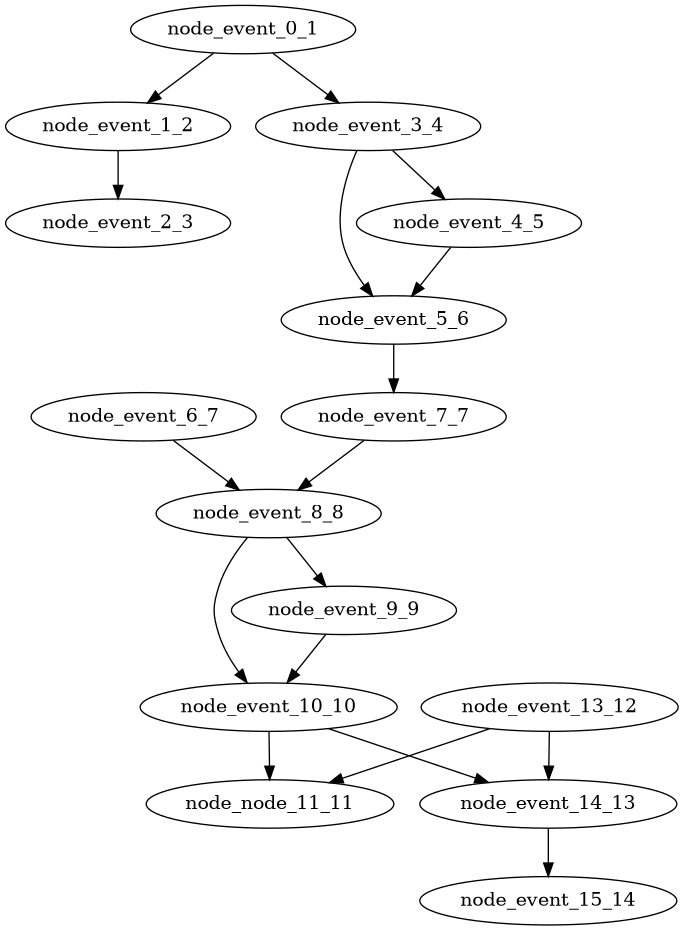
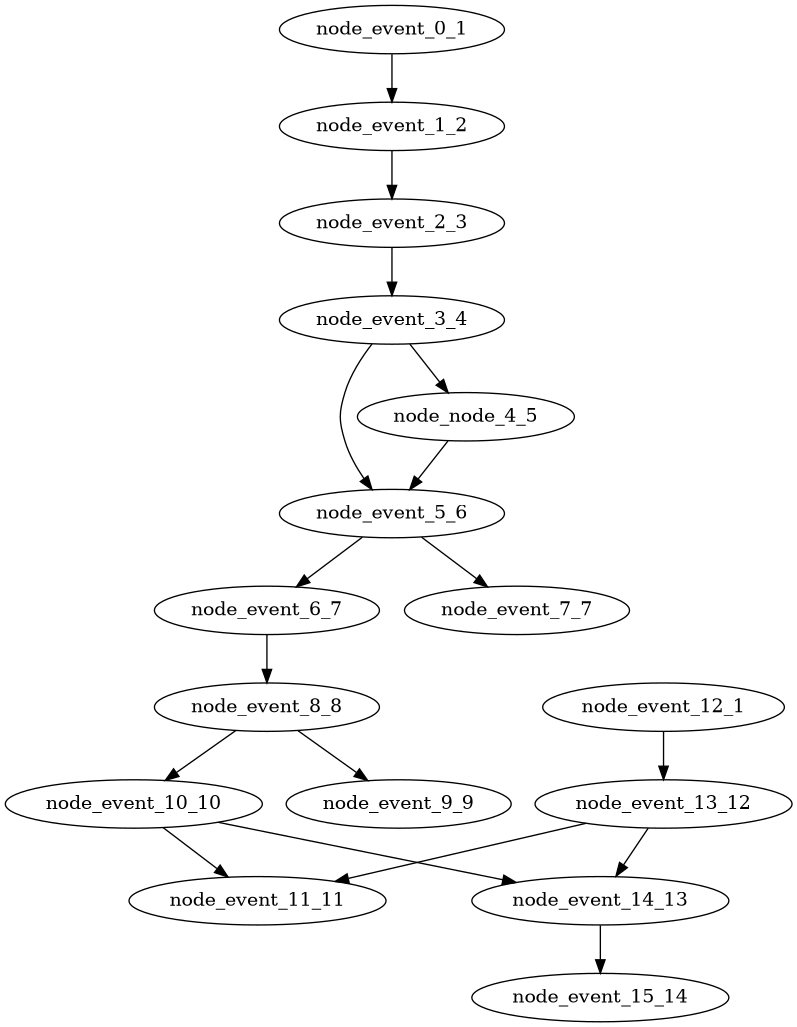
edge "node_event_0_1" -> "node_event_3_4": now "node_event_2_3" -> "node_event_3_4"
node "node_event_4_5": label "node_event_4_5" -> "node_node_4_5"
edge "node_event_7_7" -> "node_event_8_8": removed
edge "node_event_5_6" -> "node_event_6_7": added
edge "node_event_9_9" -> "node_event_10_10": removed
node "node_event_12_1": added
node "node_node_11_11": label "node_node_11_11" -> "node_event_11_11"
